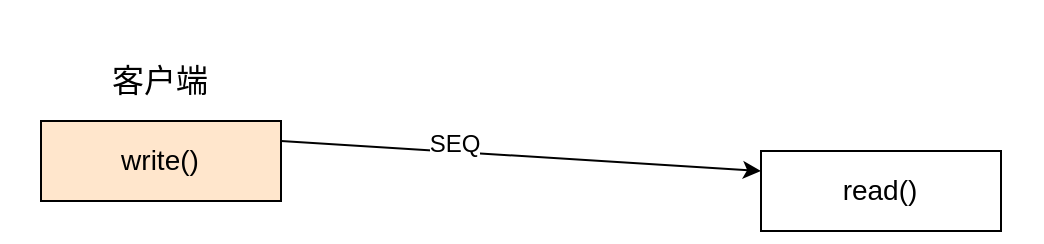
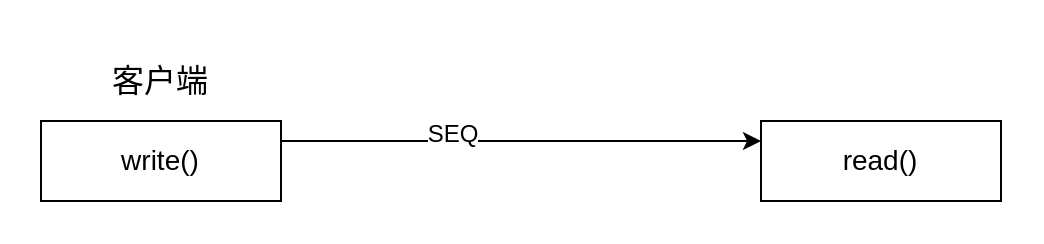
node "write()": fillcolor #ffe6cc -> #ffffff
node "read()": moved (881, 191) -> (881, 161)
